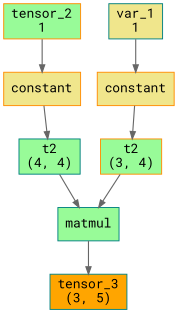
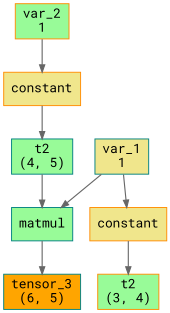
node "tensor_2 1": label "tensor_2 1" -> "var_2 1"
node "t2 (4, 4)": label "t2 (4, 4)" -> "t2 (4, 5)"
edge "t2 (3, 4)" -> "matmul": now "var_1 1" -> "matmul"
node "tensor_3 (3, 5)": label "tensor_3 (3, 5)" -> "tensor_3 (6, 5)"
